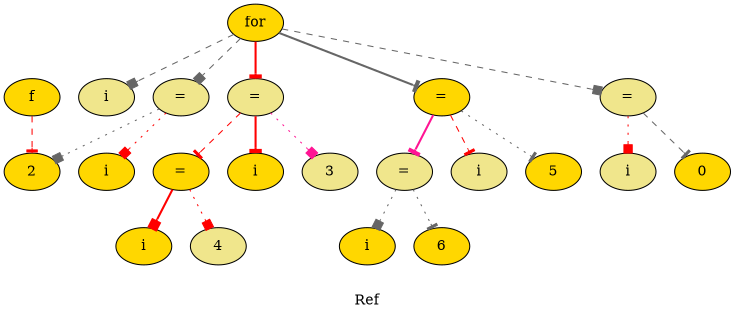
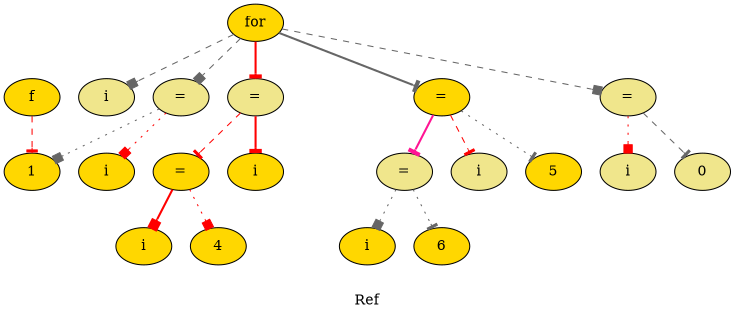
node "2": label "2" -> "1"
node "3": removed
node "0": fillcolor gold -> khaki
node "4": fillcolor khaki -> gold
